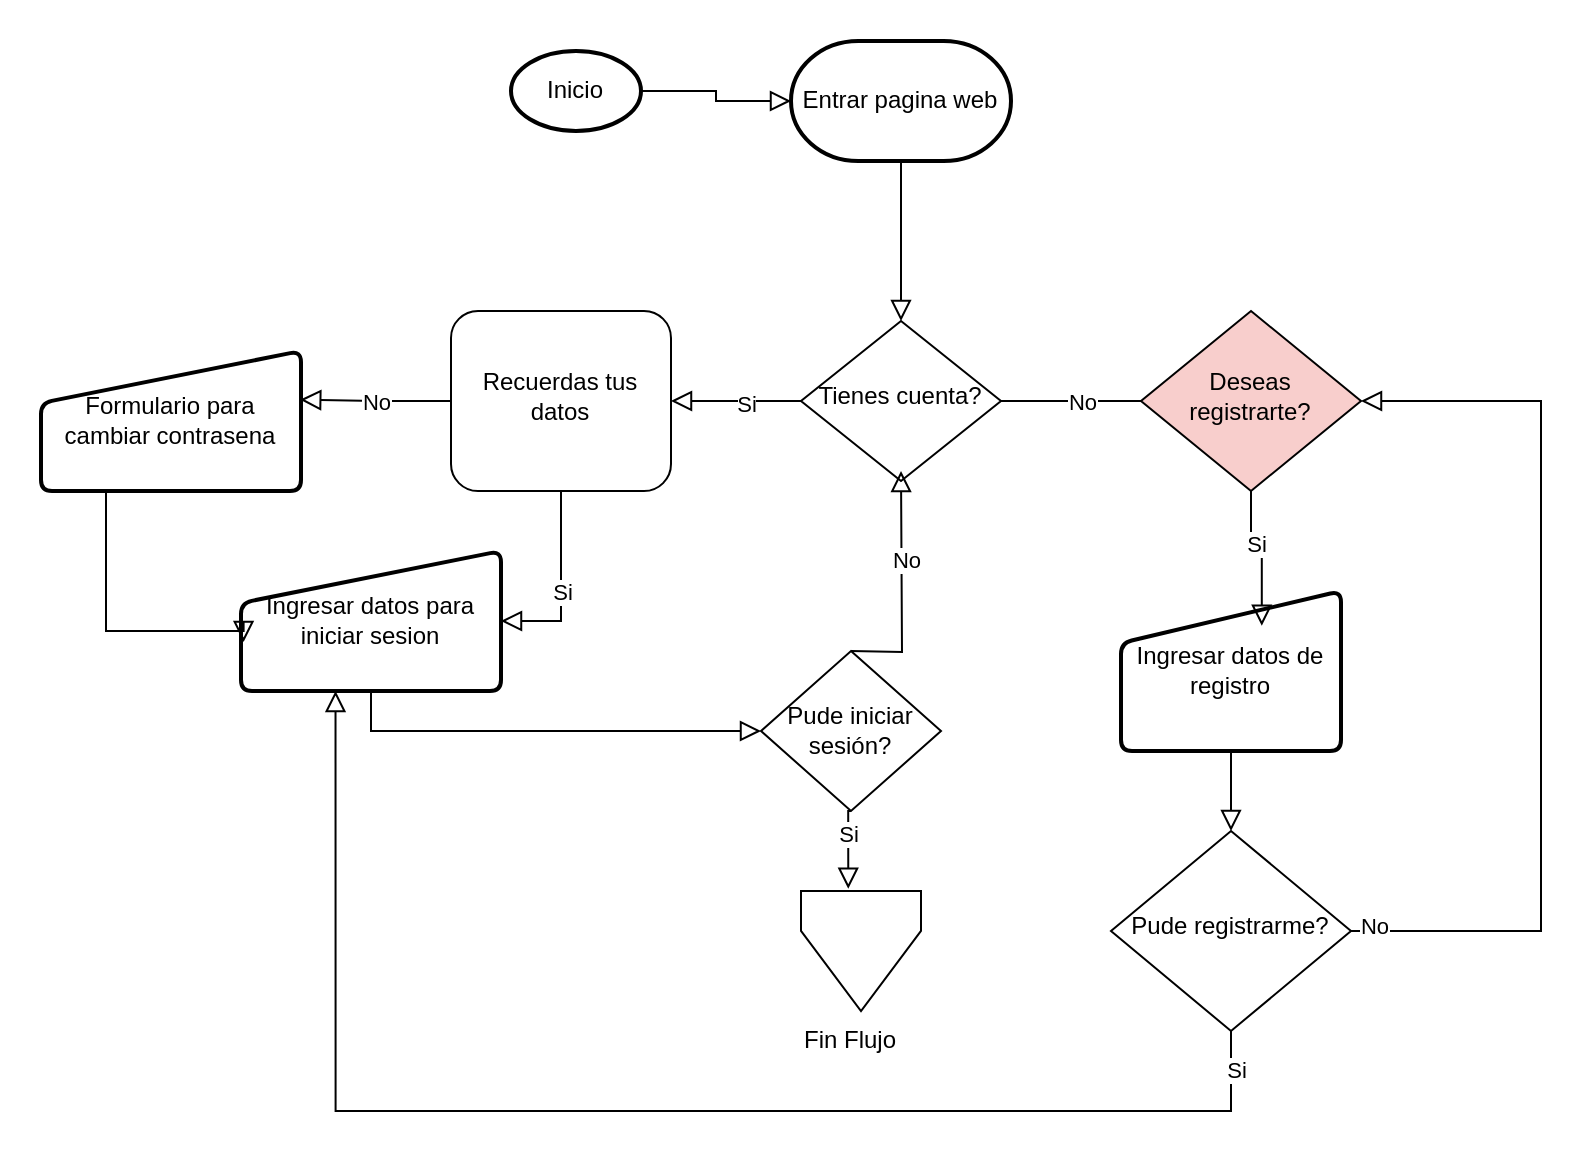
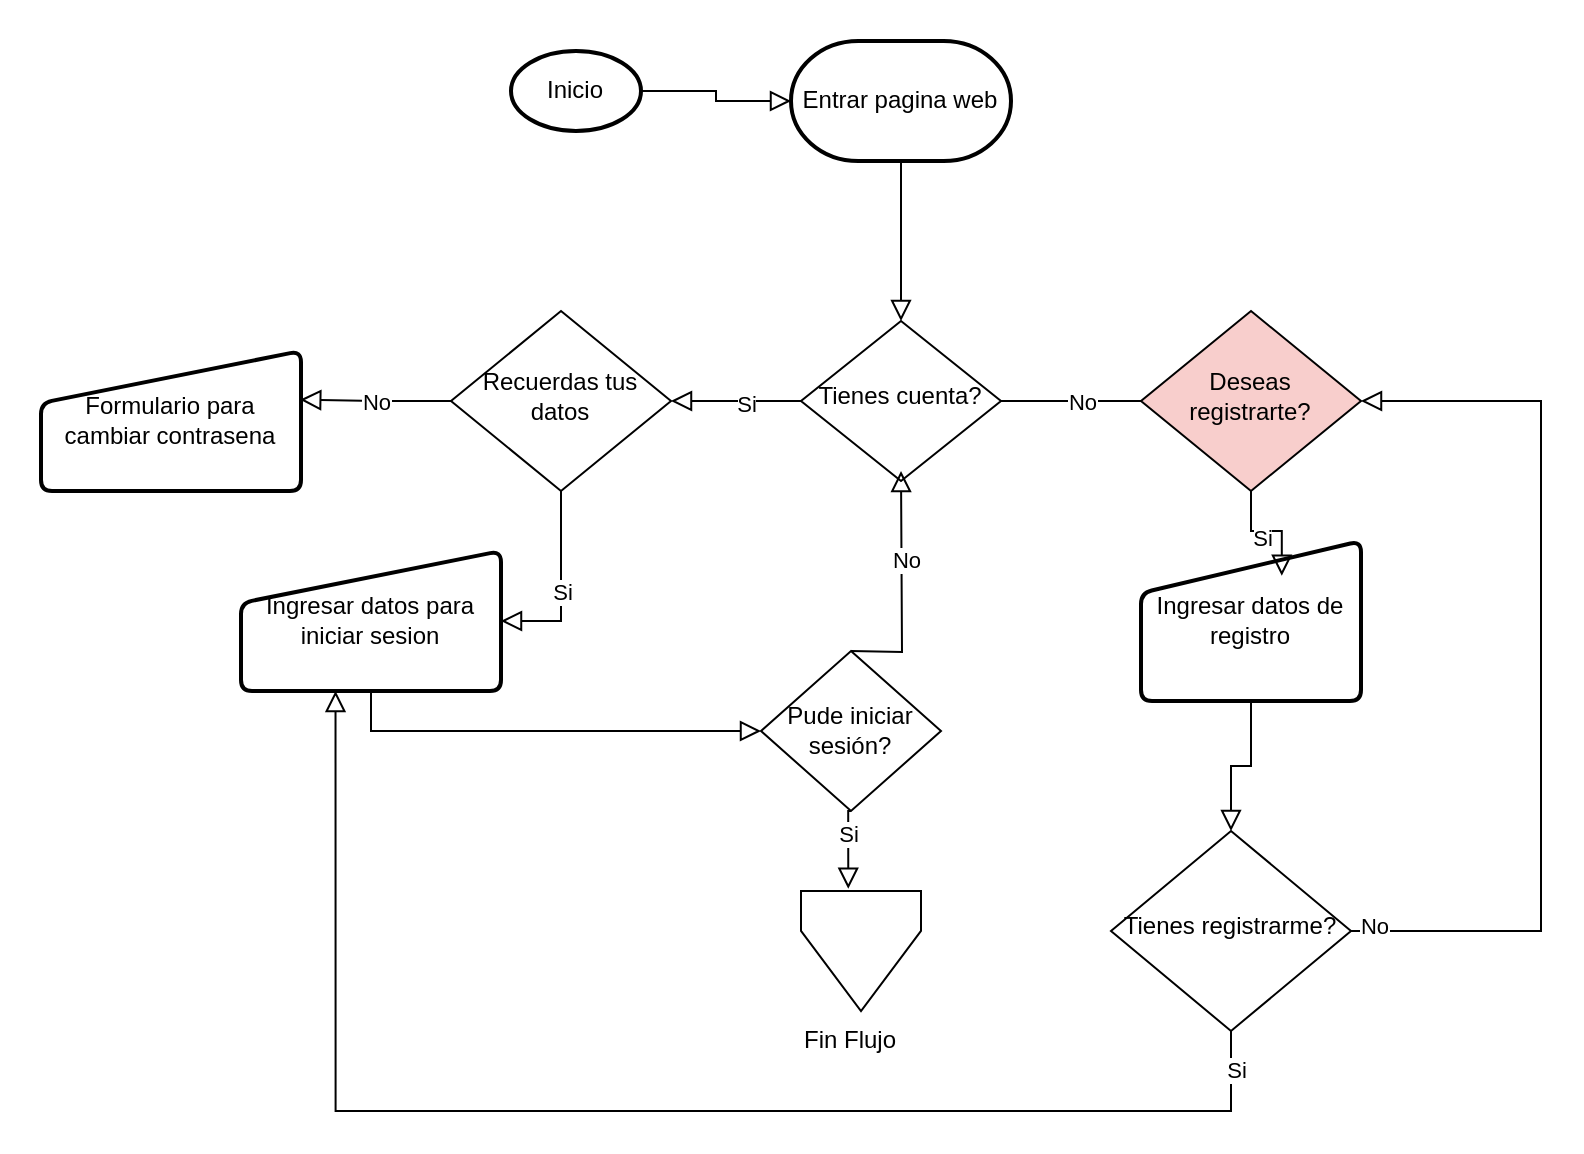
node "Recuerdas tus datos": shape rounded rectangle -> diamond
edge "Formulario para cambiar contrasena" -> "Ingresar datos para iniciar sesion": removed
node "Ingresar datos de registro": moved (1231, 671) -> (1251, 621)
node "Pude registrarme?": label "Pude registrarme?" -> "Tienes registrarme?"
